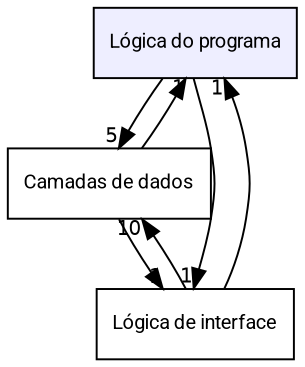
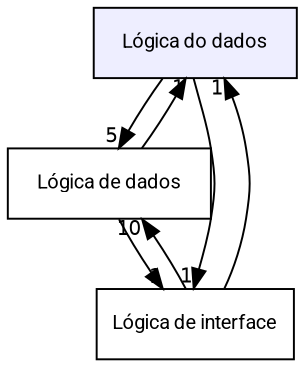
node "Lógica do programa": label "Lógica do programa" -> "Lógica do dados"
node "Camadas de dados": label "Camadas de dados" -> "Lógica de dados"
